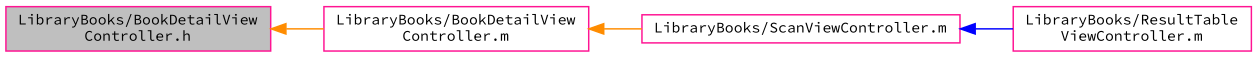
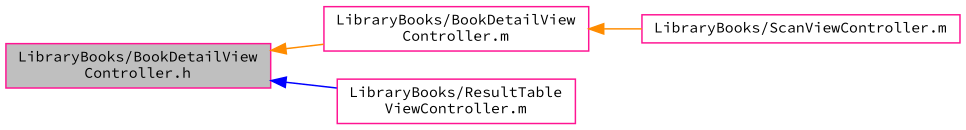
edge "LibraryBooks/ResultTable ViewController.m" -> "LibraryBooks/ScanViewController.m": now "LibraryBooks/ResultTable ViewController.m" -> "LibraryBooks/BookDetailView Controller.h"
